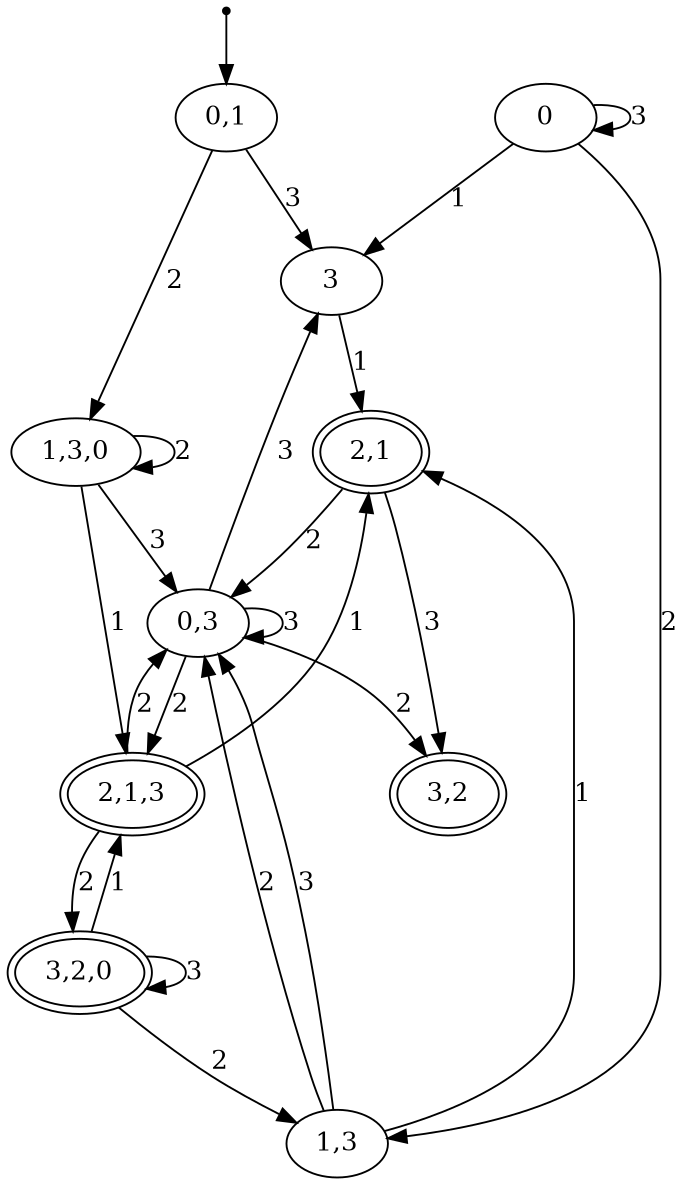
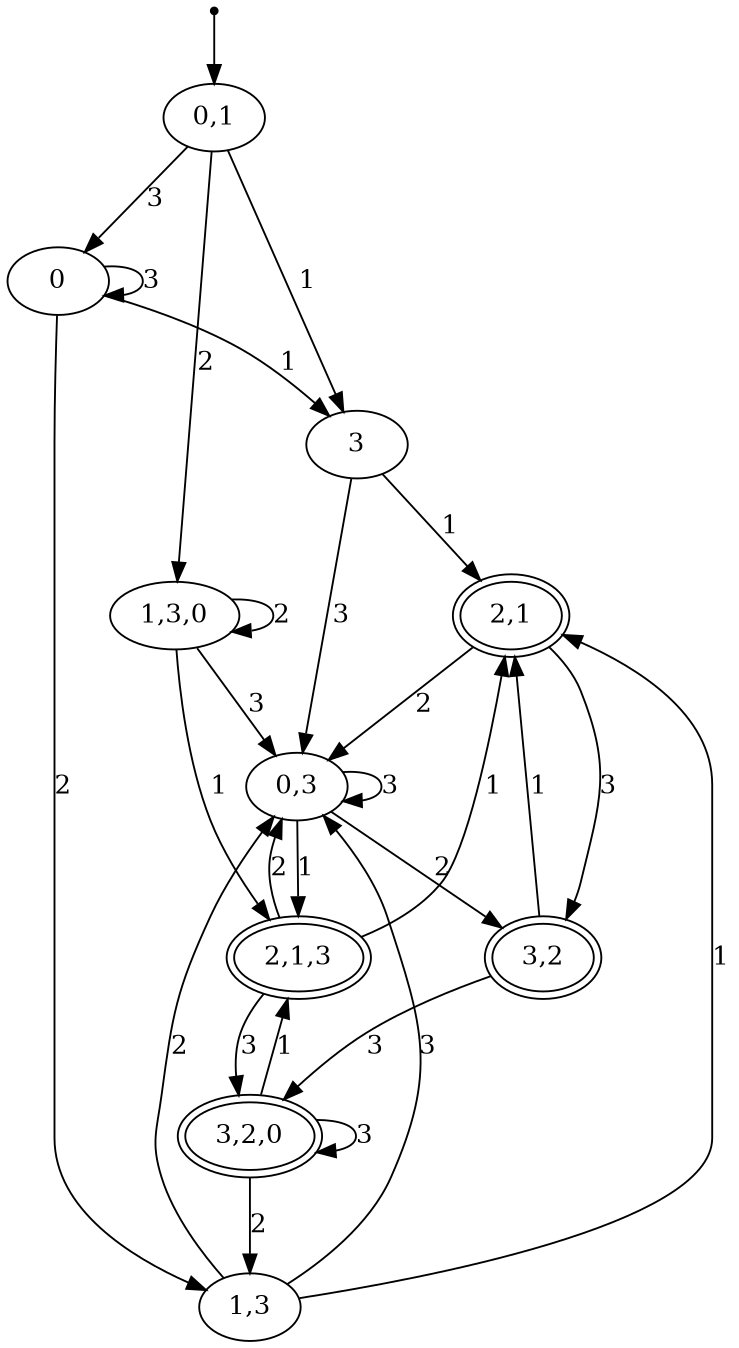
edge "0,1" -> "0": added, label "3"
edge "0,1" -> "3": label "3" -> "1"
edge "0,3" -> "3": reversed
edge "0,3" -> "2,1,3": label "2" -> "1"
edge "3,2" -> "2,1": added, label "1"
edge "2,1,3" -> "3,2,0": label "2" -> "3"
edge "3,2" -> "3,2,0": added, label "3"
